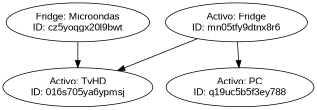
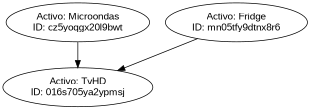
node "Fridge: Microondas ID: cz5yoqgx20l9bwt": label "Fridge: Microondas ID: cz5yoqgx20l9bwt" -> "Activo: Microondas ID: cz5yoqgx20l9bwt"
node "Activo: TvHD ID: 016s705ya6ypmsj": label "Activo: TvHD ID: 016s705ya6ypmsj" -> "Activo: TvHD ID: 016s705ya2ypmsj"
node "Activo: PC ID: q19uc5b5f3ey788": removed
